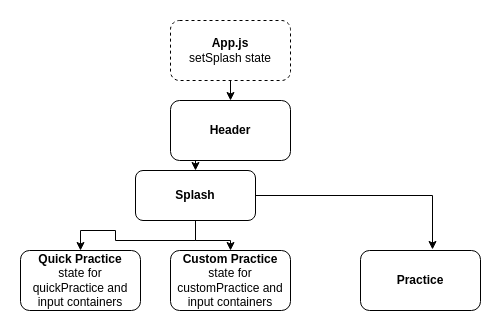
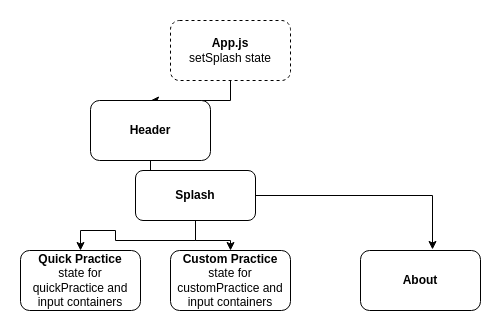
node "Header": moved (231, 131) -> (151, 131)
node "Practice": label "Practice" -> "About"
